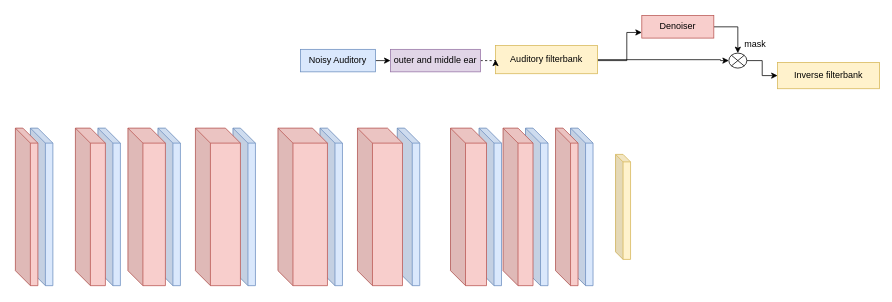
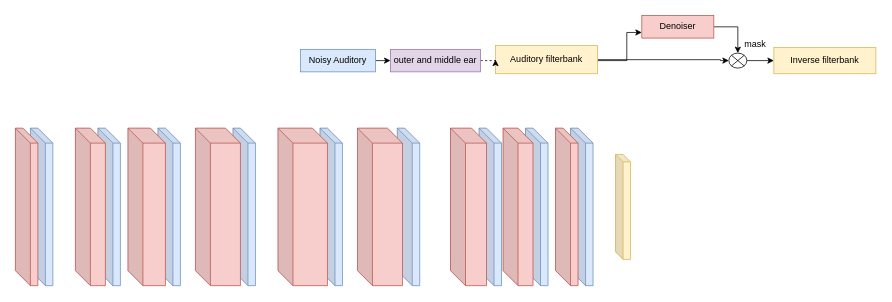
node "Inverse filterbank": moved (828, 75) -> (825, 60)
